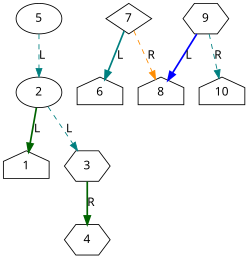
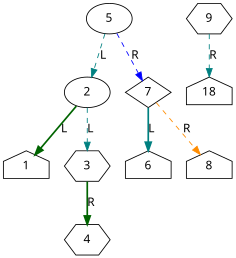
edge "5" -> "7": added, label "R"
edge "9" -> "8": removed, label "L"
node "10": label "10" -> "18"
